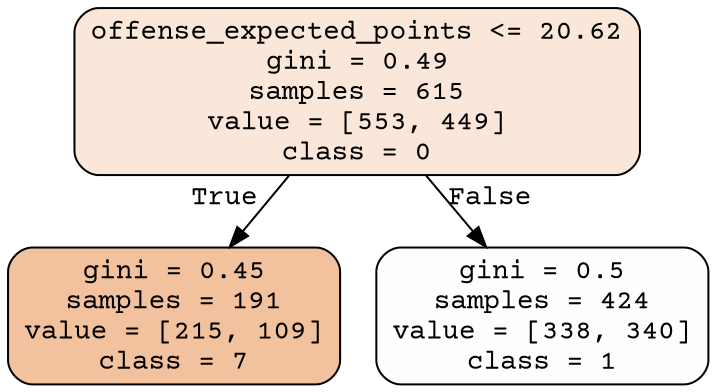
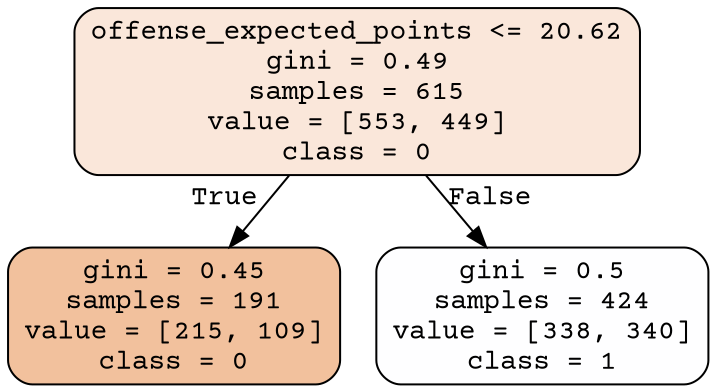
node "gini = 0.45 samples = 191 value = [215, 109] class = 7": label "gini = 0.45 samples = 191 value = [215, 109] class = 7" -> "gini = 0.45 samples = 191 value = [215, 109] class = 0"
